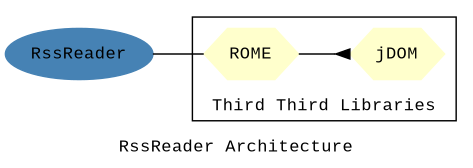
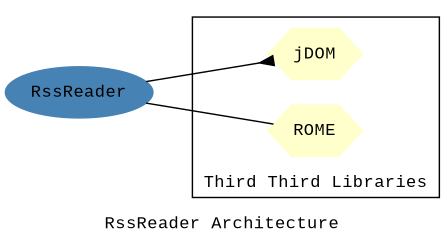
edge "ROME" -> "jDOM": now "RssReader" -> "jDOM"
